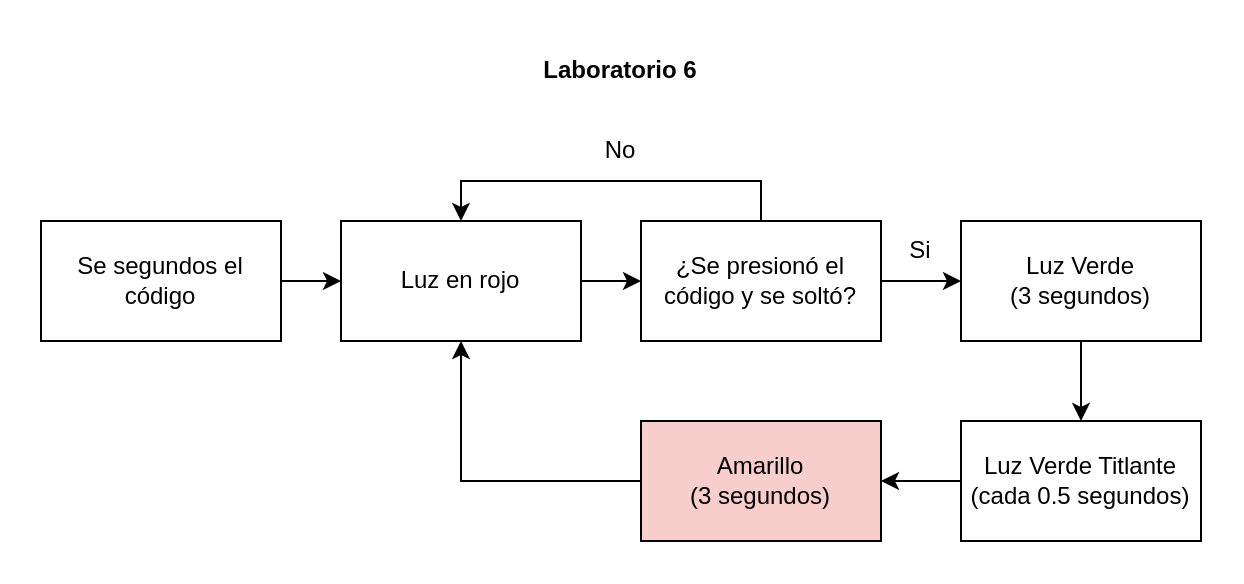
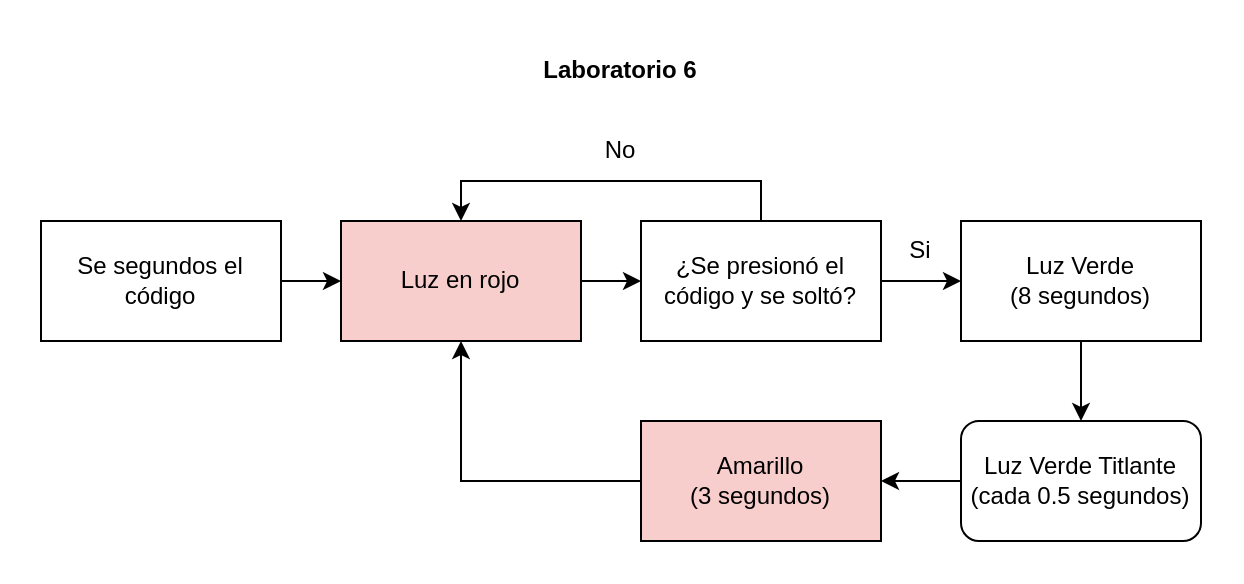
node "Luz en rojo": fillcolor #ffffff -> #f8cecc
node "Luz Verde (3 segundos)": label "Luz Verde (3 segundos)" -> "Luz Verde (8 segundos)"
node "Luz Verde Titlante (cada 0.5 segundos)": shape rectangle -> rounded rectangle
